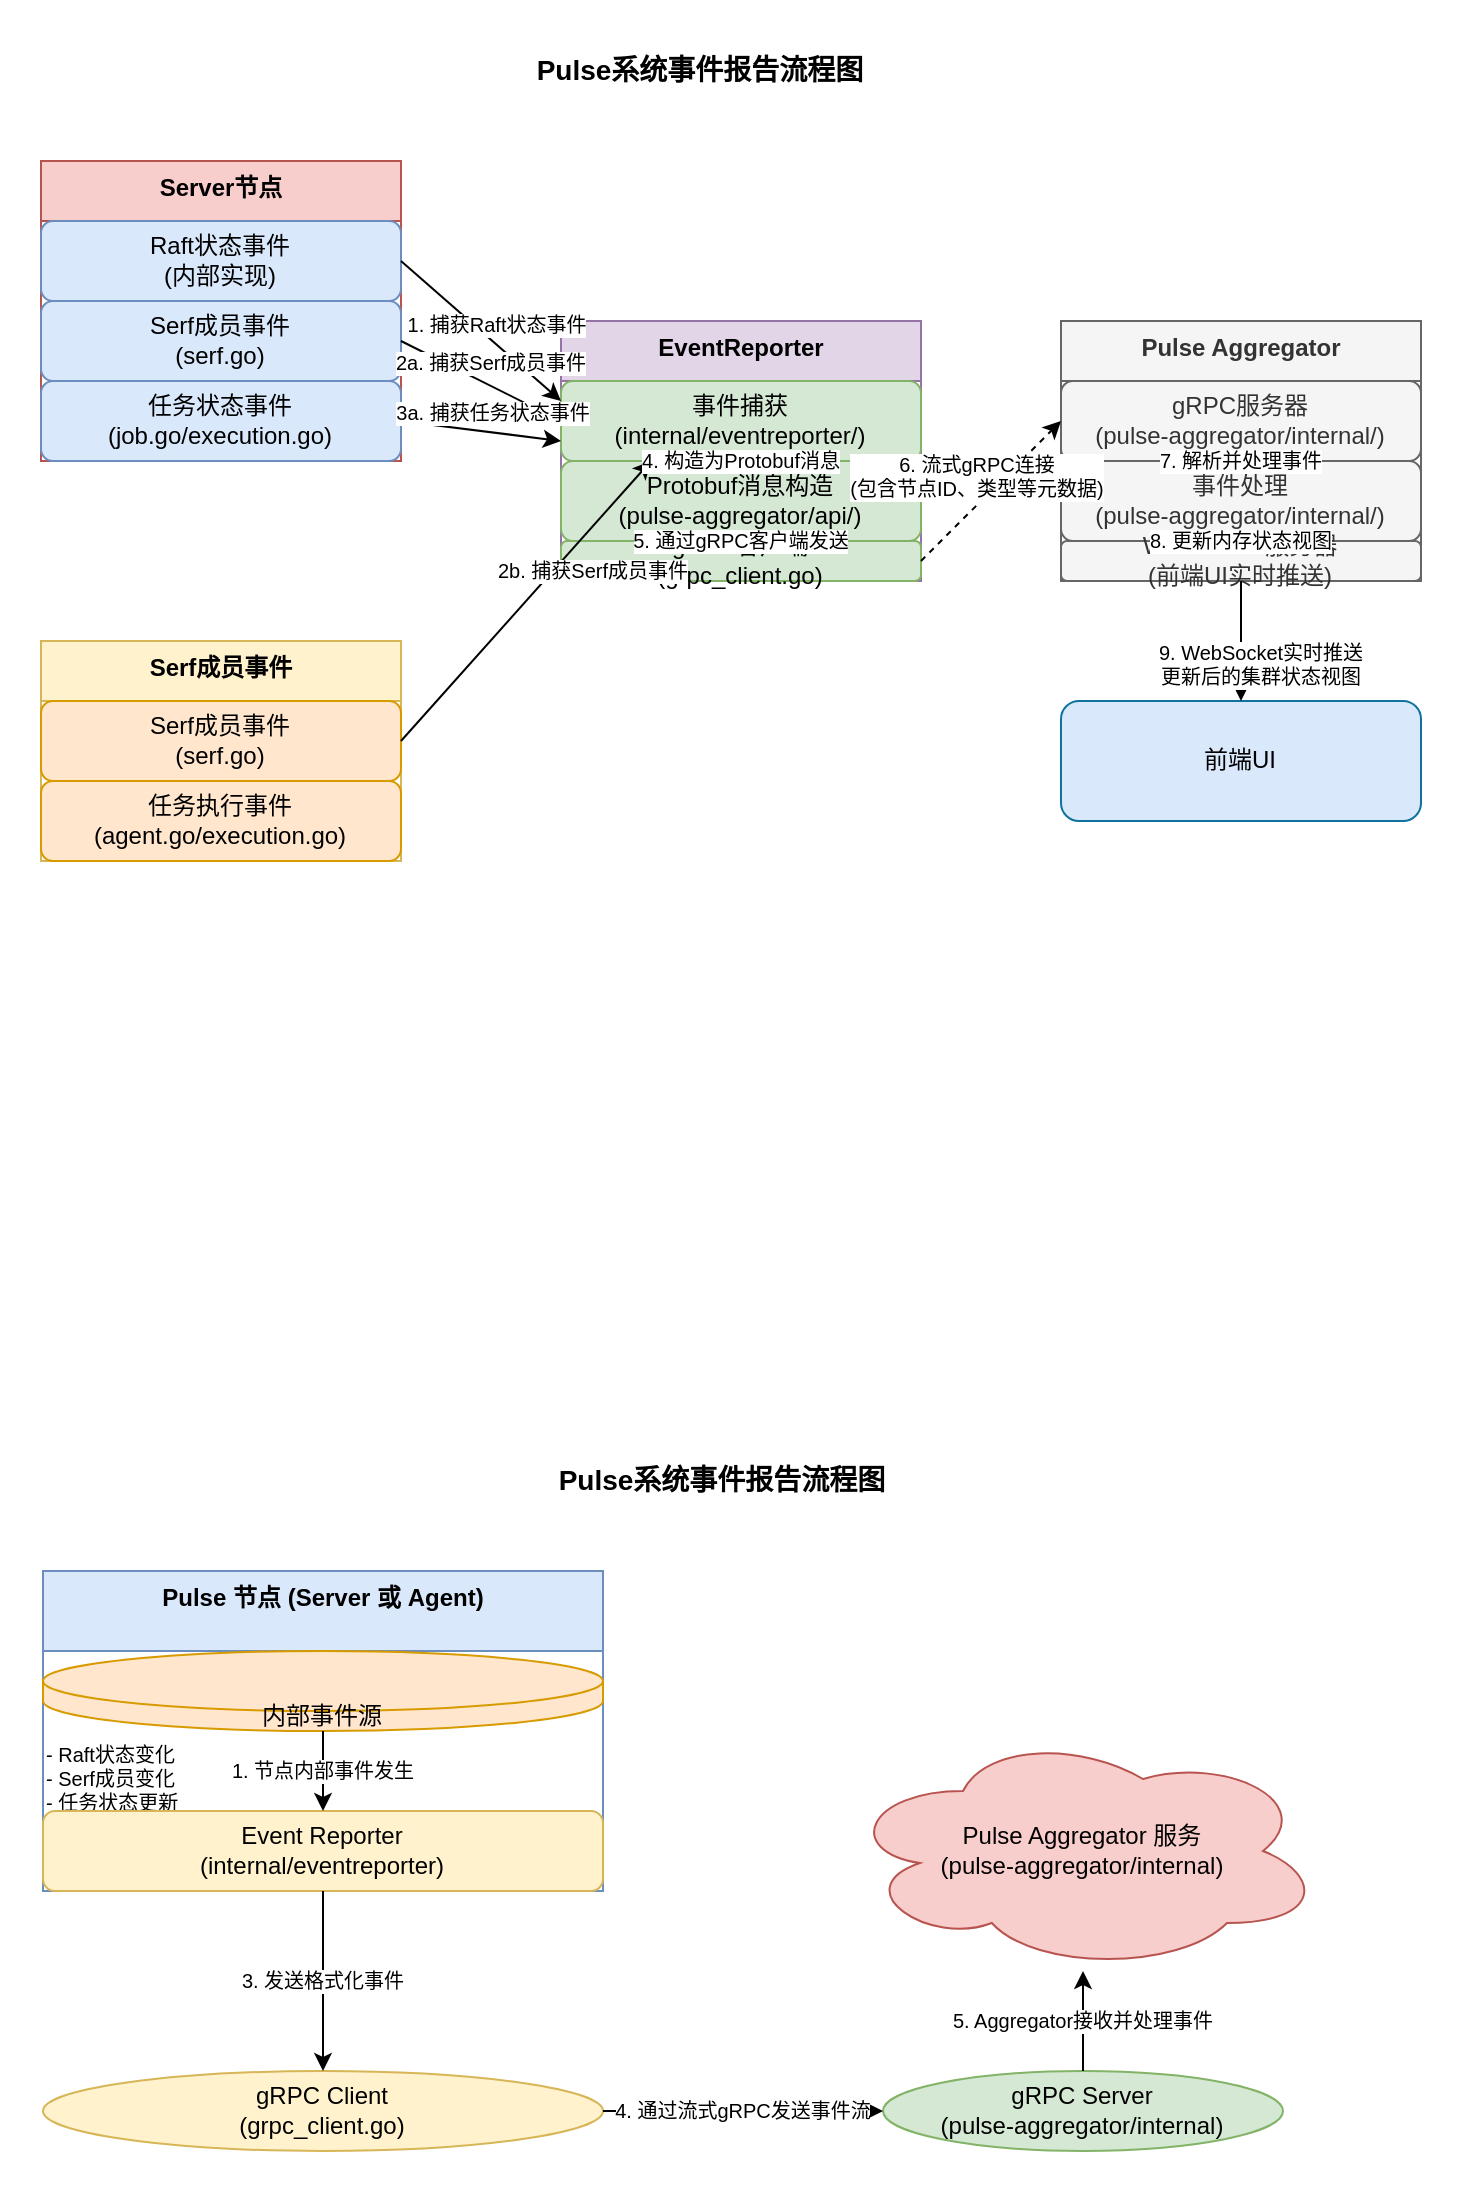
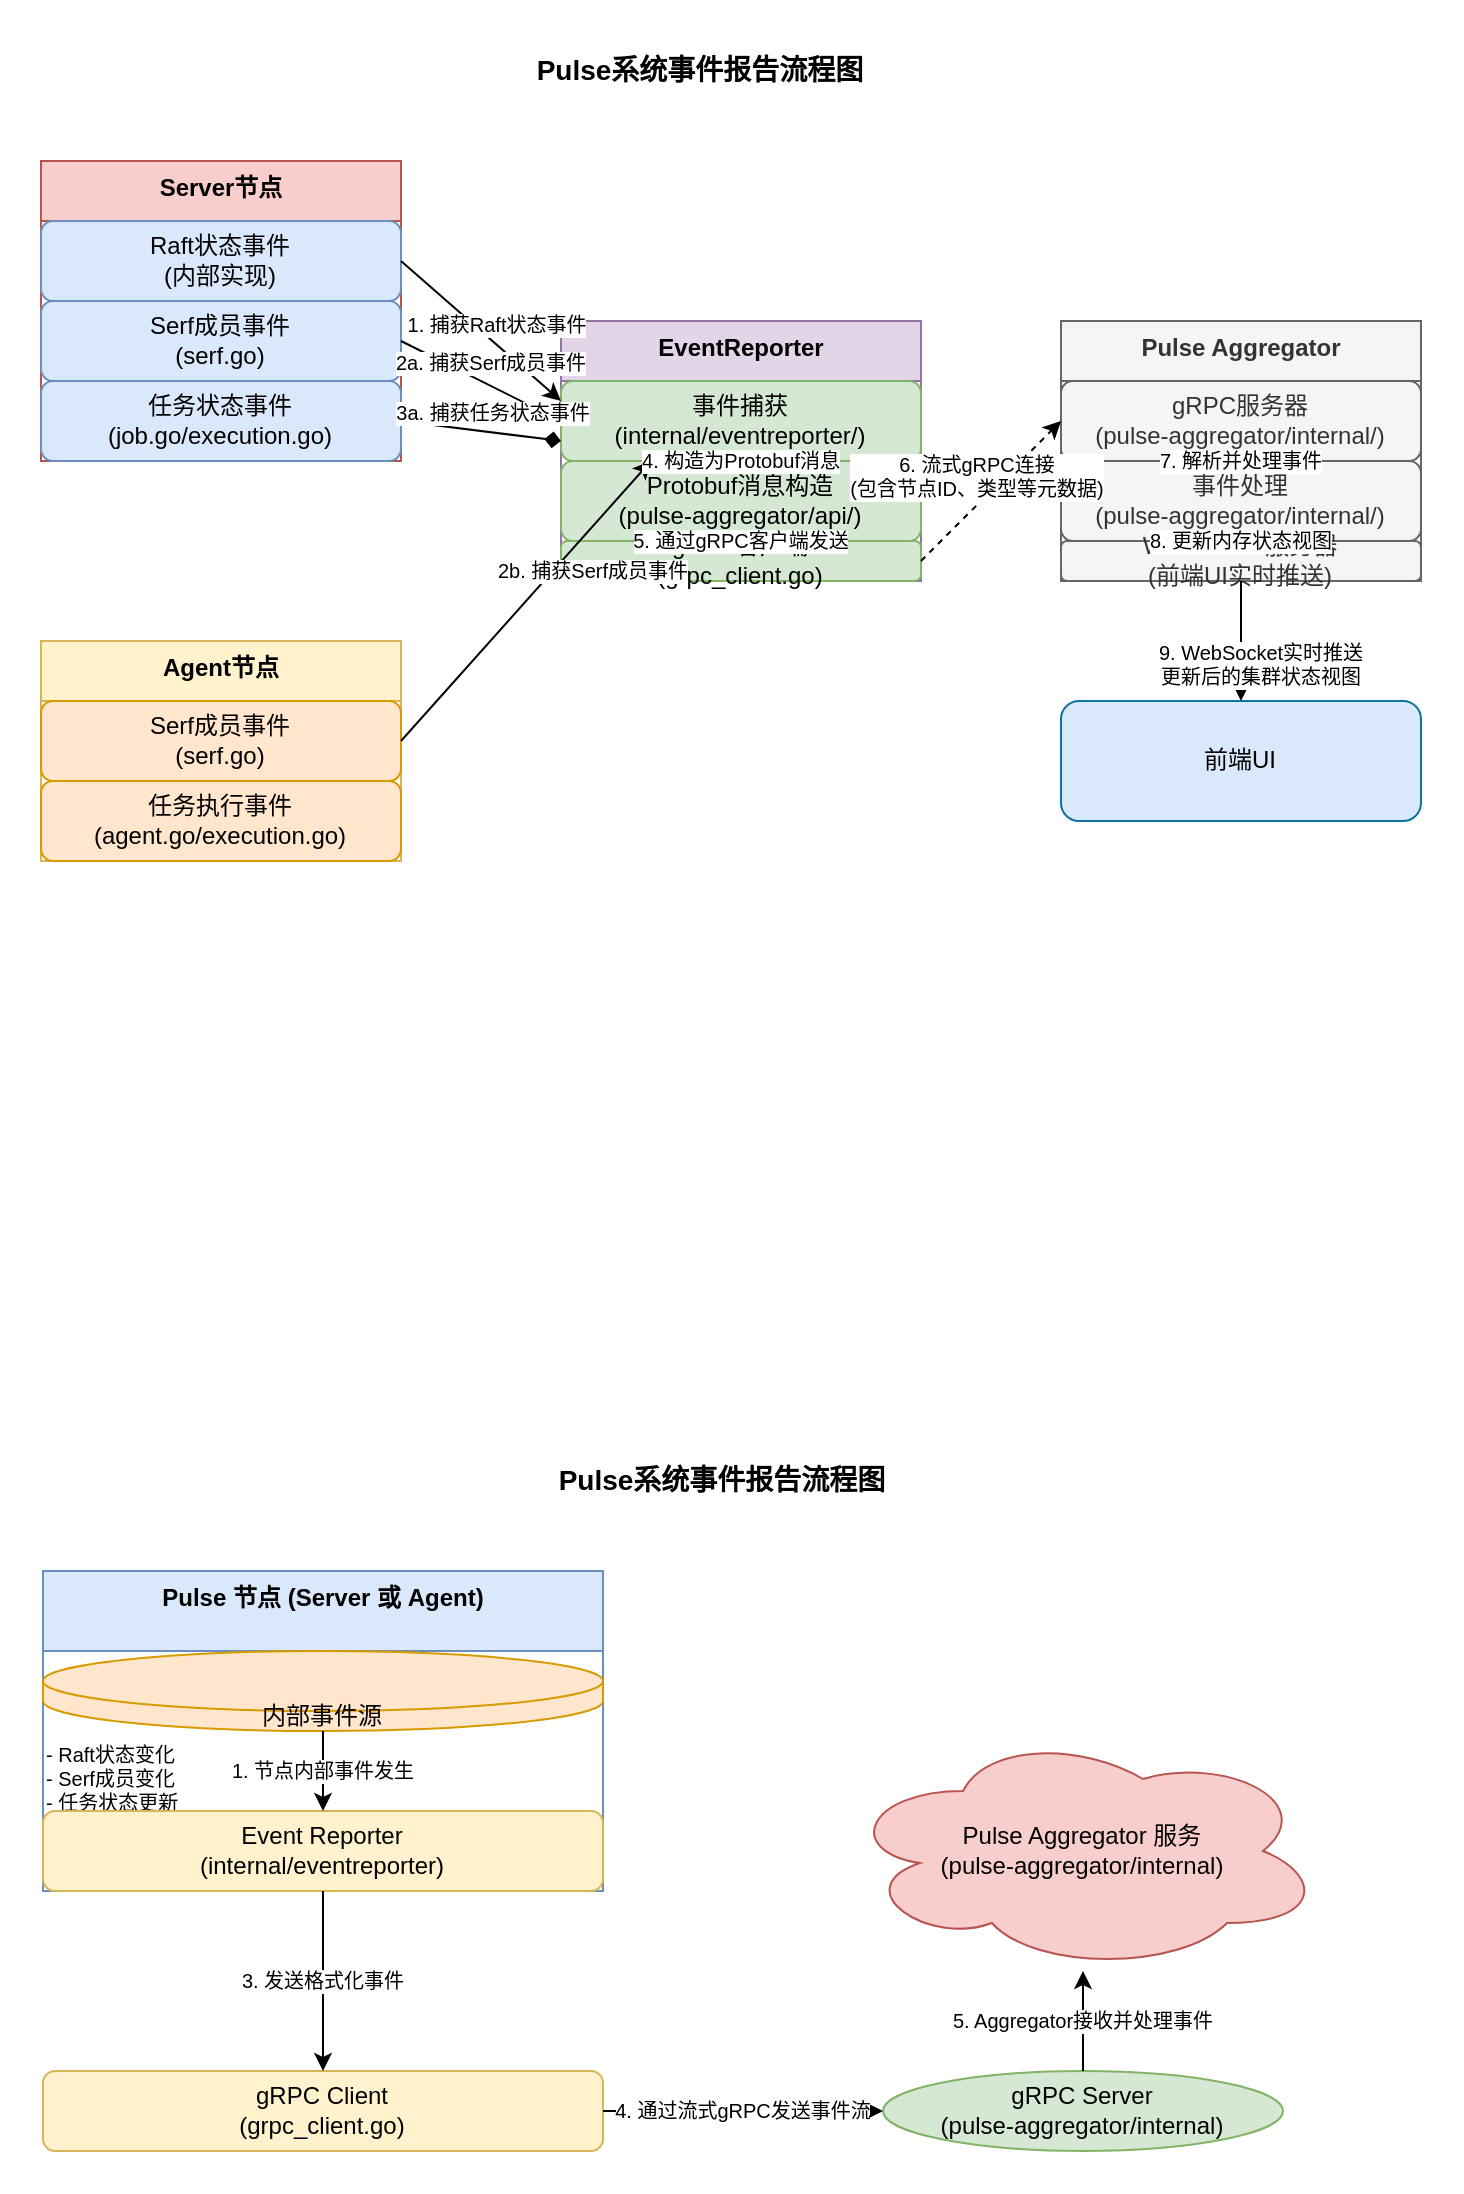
edge "任务状态事件 (job.go/execution.go)" -> "事件捕获 (internal/eventreporter/)": arrowhead classic -> diamond
node "Serf成员事件": label "Serf成员事件" -> "Agent节点"
node "gRPC Client (grpc_client.go)": shape ellipse -> rounded rectangle
